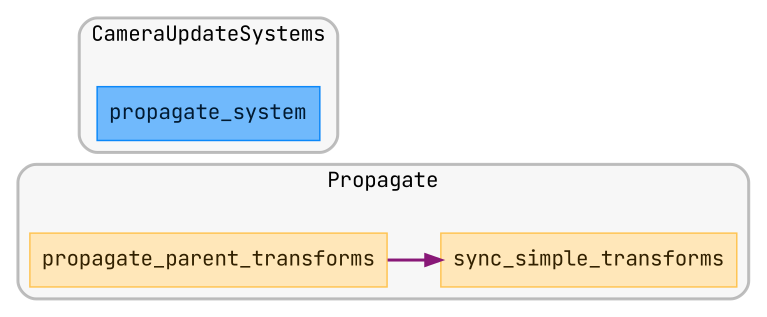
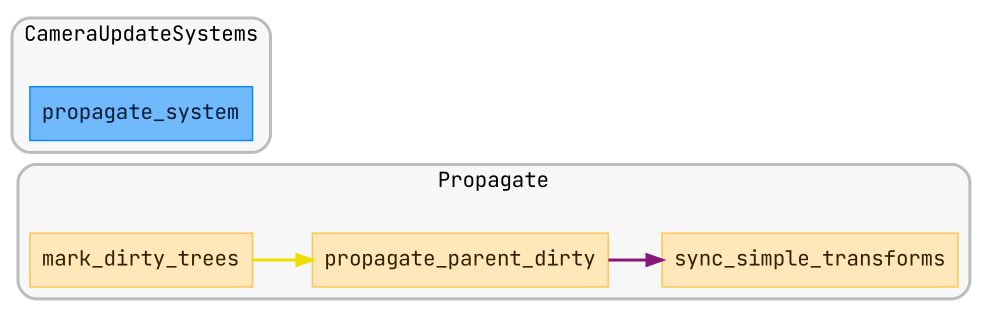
node "mark_dirty_trees": added
node "propagate_parent_transforms": label "propagate_parent_transforms" -> "propagate_parent_dirty"
